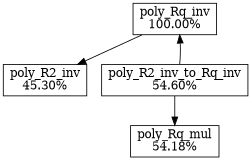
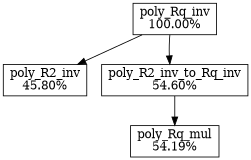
edge "poly_R2_inv_to_Rq_inv 54.60%" -> "poly_Rq_inv 100.00%": reversed
node "poly_R2_inv 45.30%": label "poly_R2_inv 45.30%" -> "poly_R2_inv 45.80%"
node "poly_Rq_mul 54.18%": label "poly_Rq_mul 54.18%" -> "poly_Rq_mul 54.19%"
